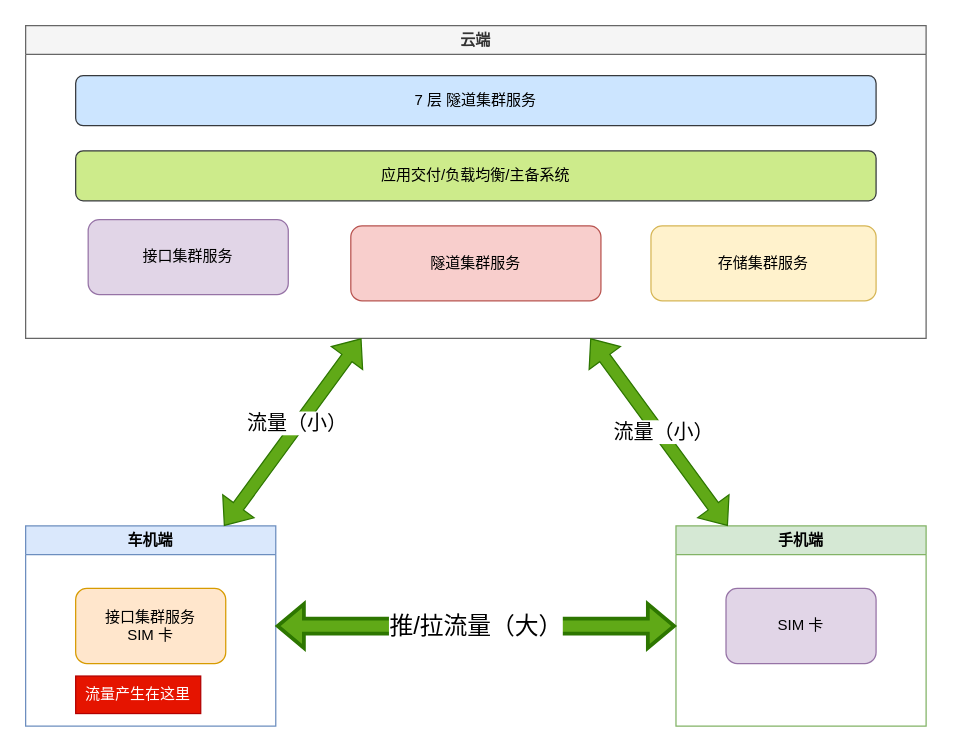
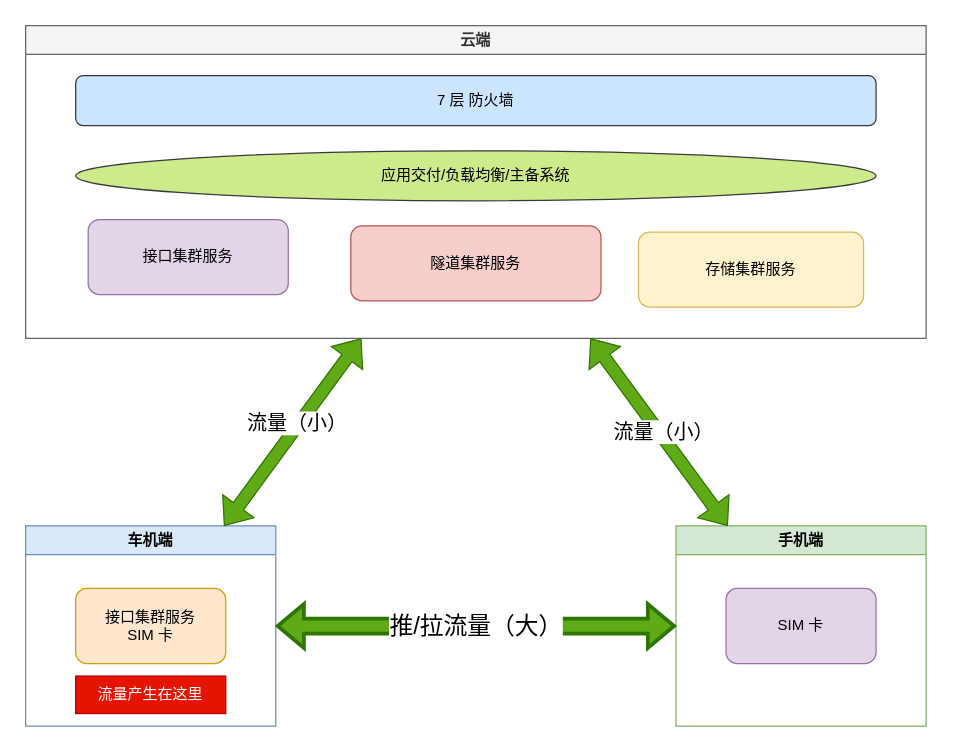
node "7 层 隧道集群服务": label "7 层 隧道集群服务" -> "7 层 防火墙"
node "应用交付/负载均衡/主备系统": shape rounded rectangle -> ellipse
node "存储集群服务": moved (763, 263) -> (751, 269)
node "流量产生在这里": size 125x38 -> 150x38
